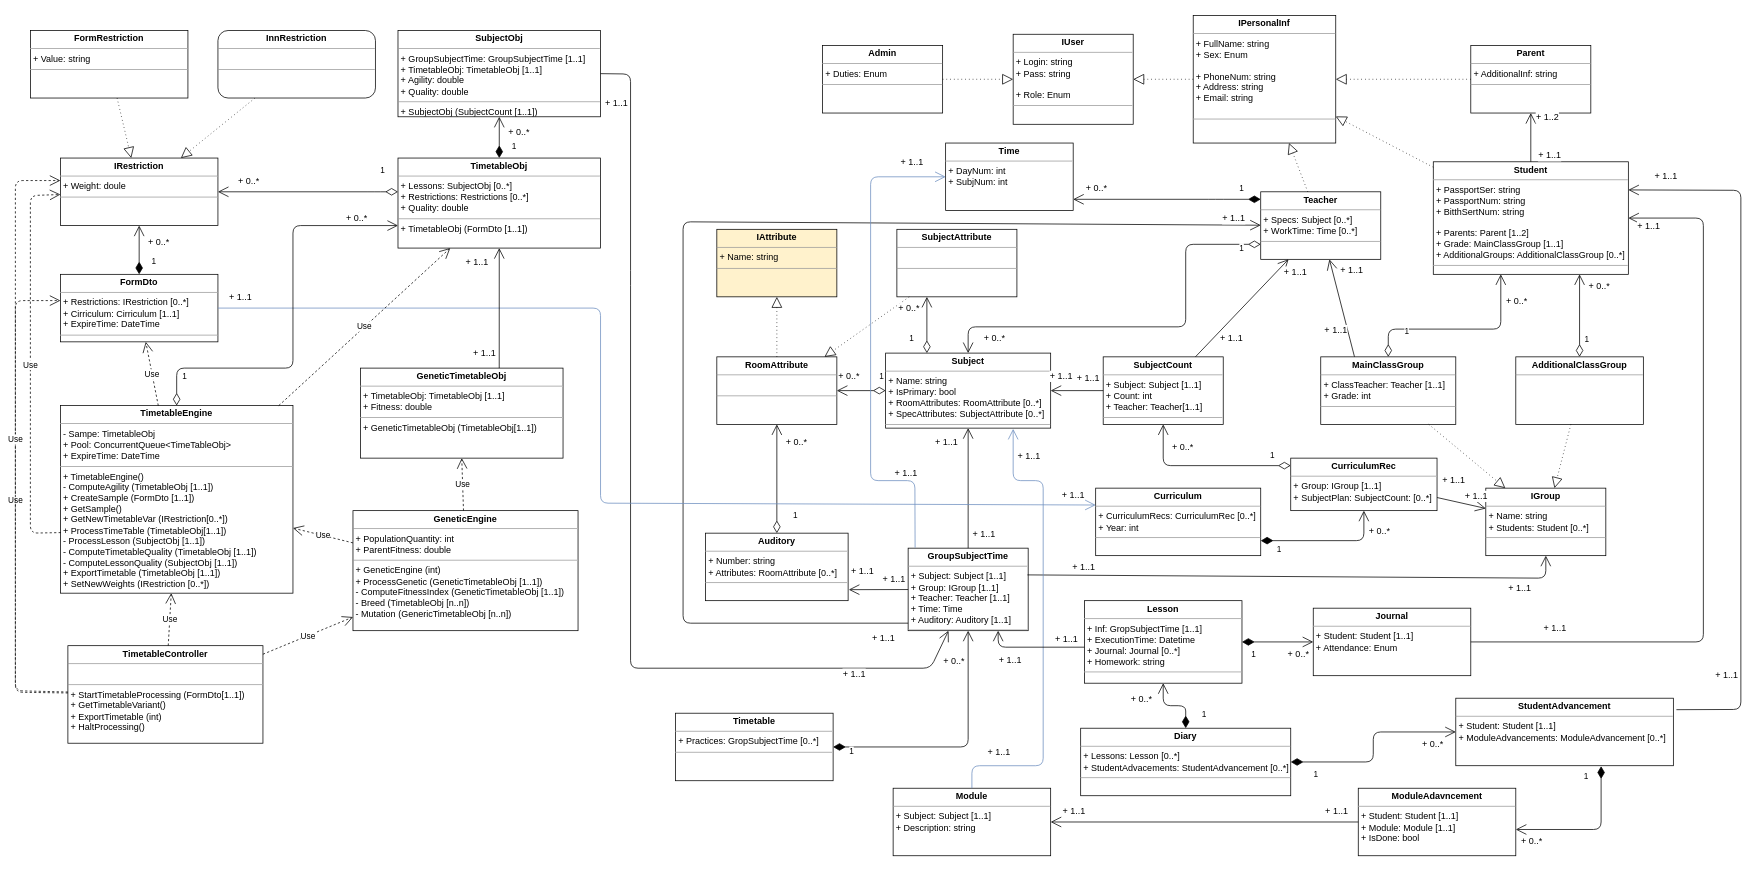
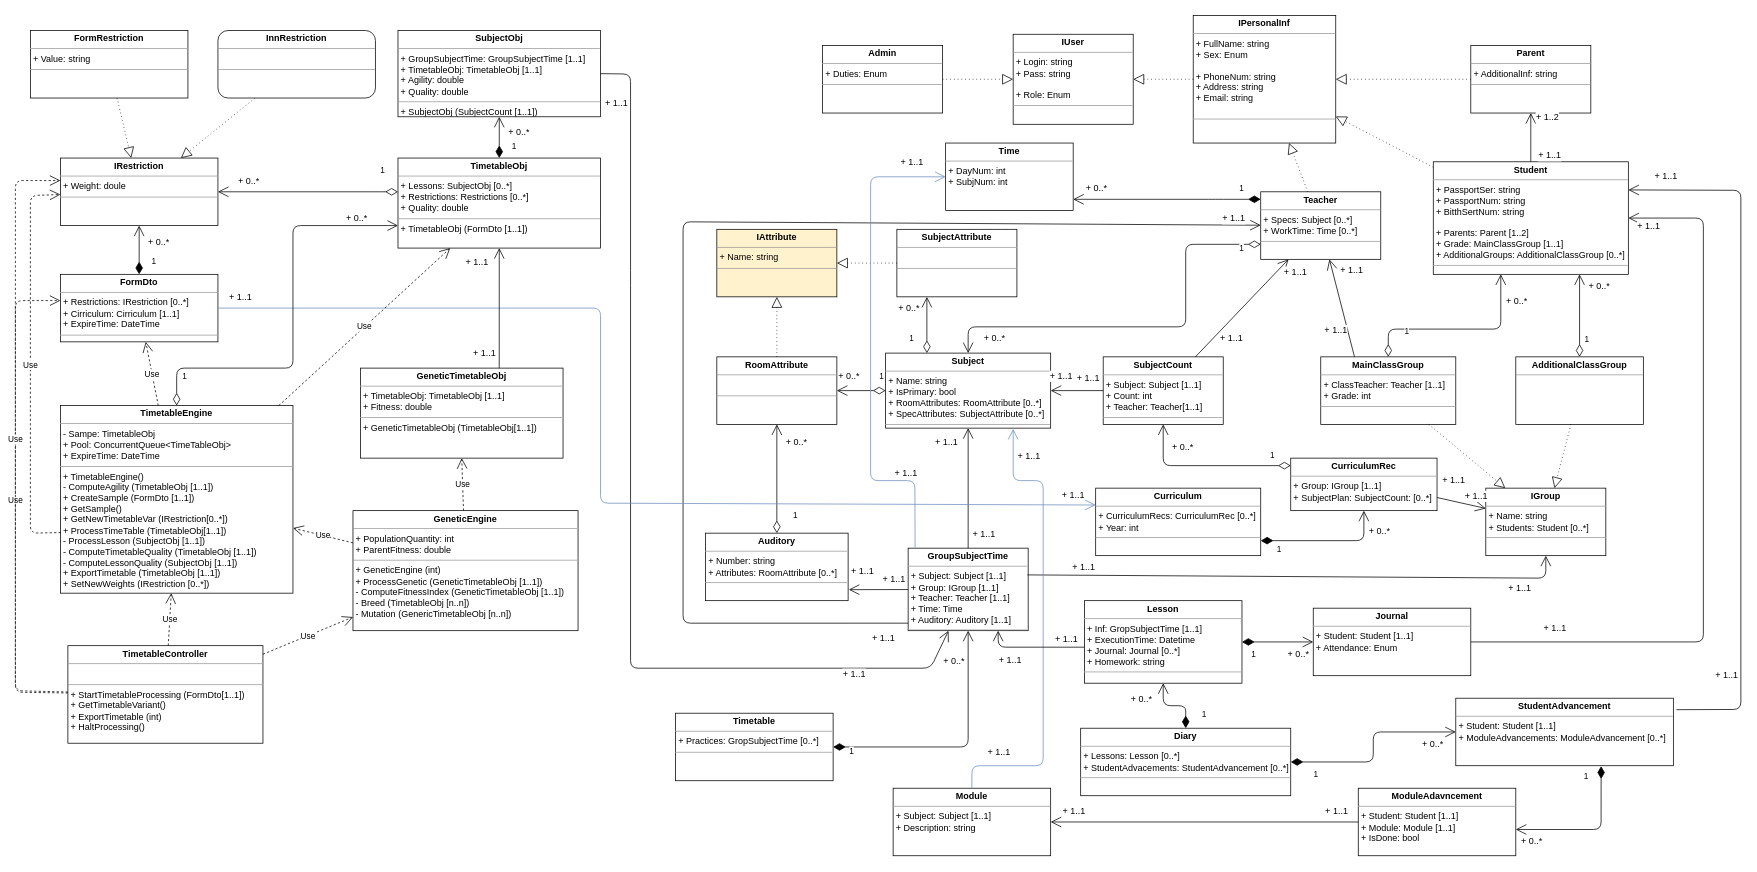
edge "SubjectAttribute" -> "RoomAttribute": now "SubjectAttribute" -> "IAttribute + Name: string"
